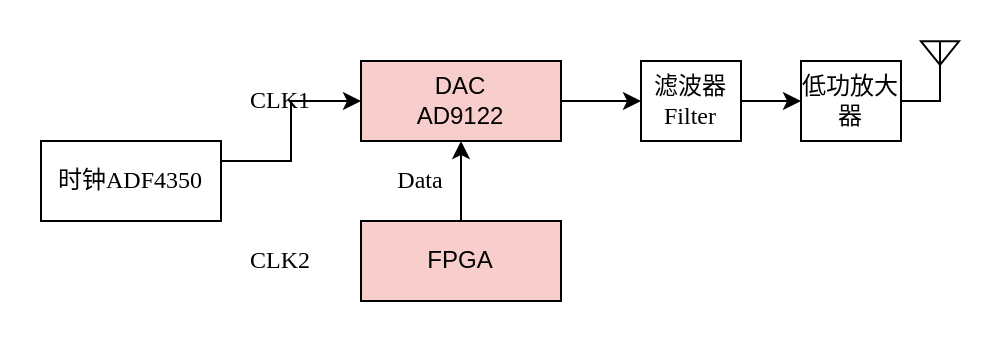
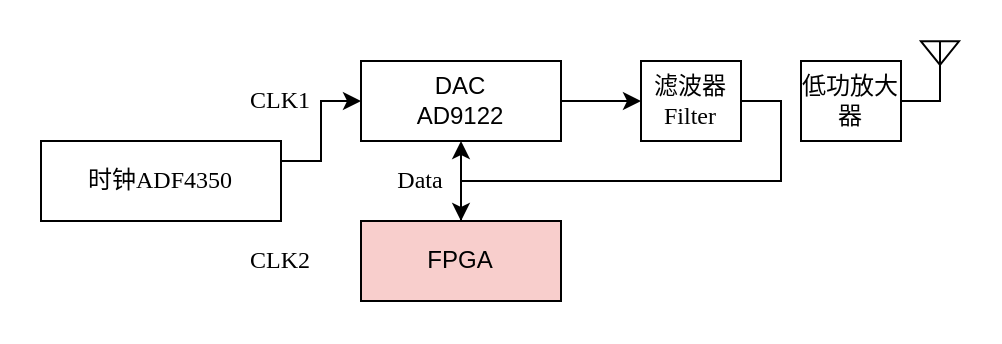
node "DAC AD9122": fillcolor #f8cecc -> #ffffff
edge "滤波器Filter" -> "低功放大器": now "滤波器Filter" -> "FPGA"
node "时钟ADF4350": size 180x80 -> 240x80
